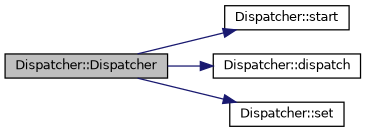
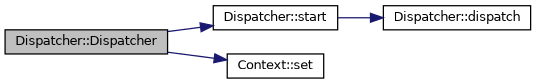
edge "Dispatcher::Dispatcher" -> "Dispatcher::dispatch": now "Dispatcher::start" -> "Dispatcher::dispatch"
node "Dispatcher::set": label "Dispatcher::set" -> "Context::set"
